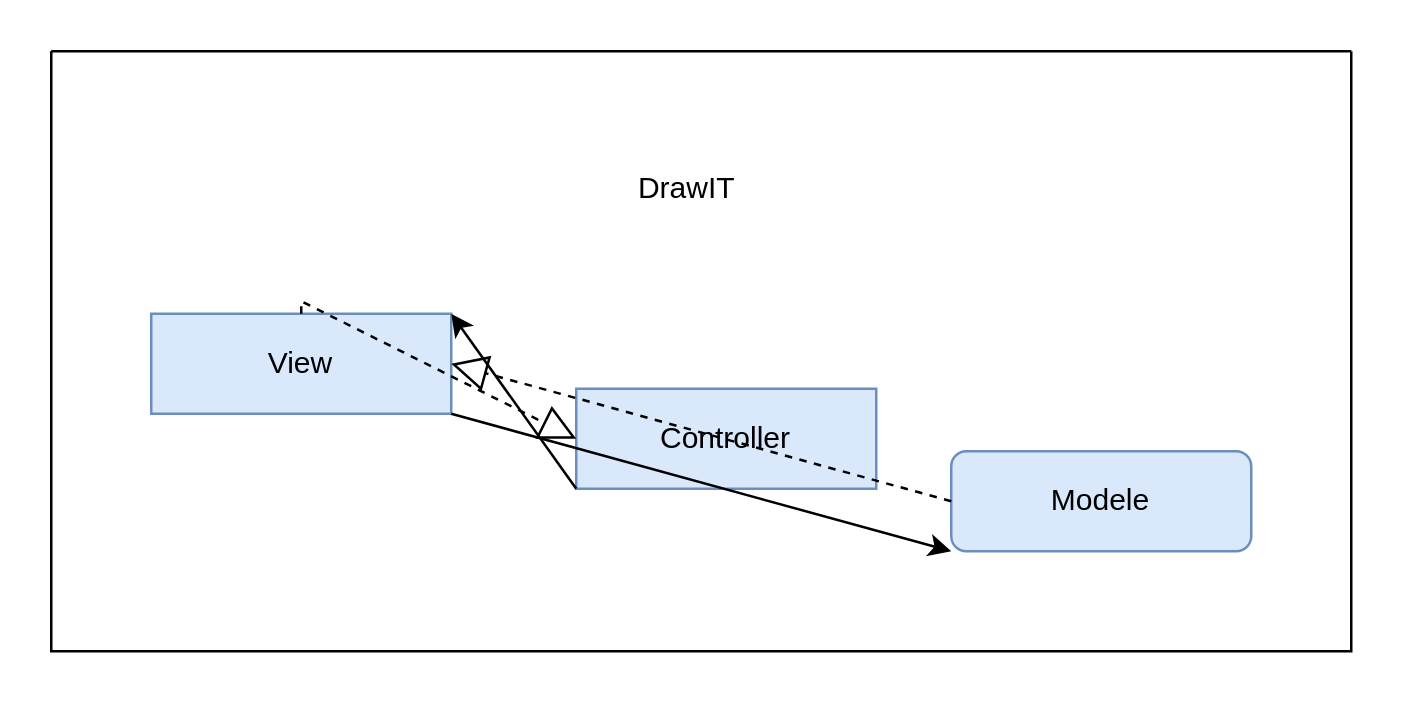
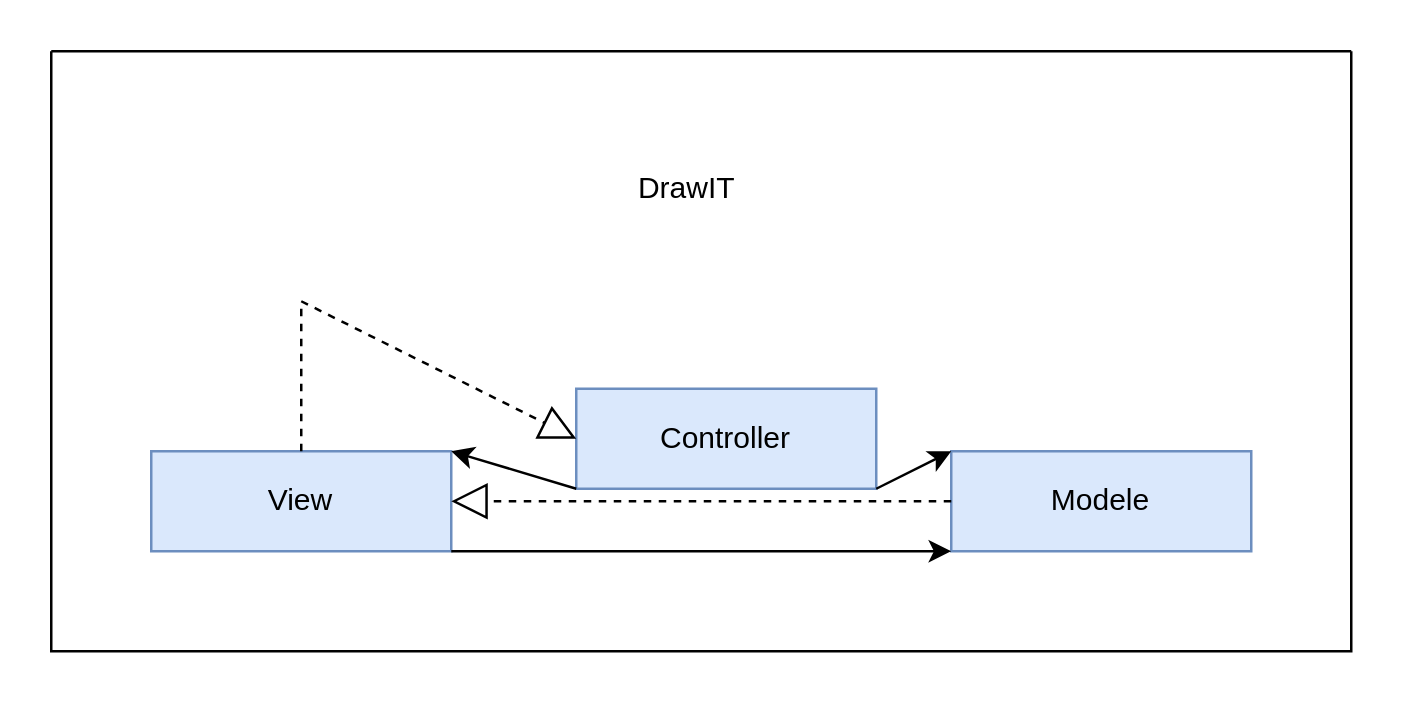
node "View": moved (301, 364) -> (301, 501)
edge "Controller" -> "Modele": added
node "Modele": shape rounded rectangle -> rectangle
